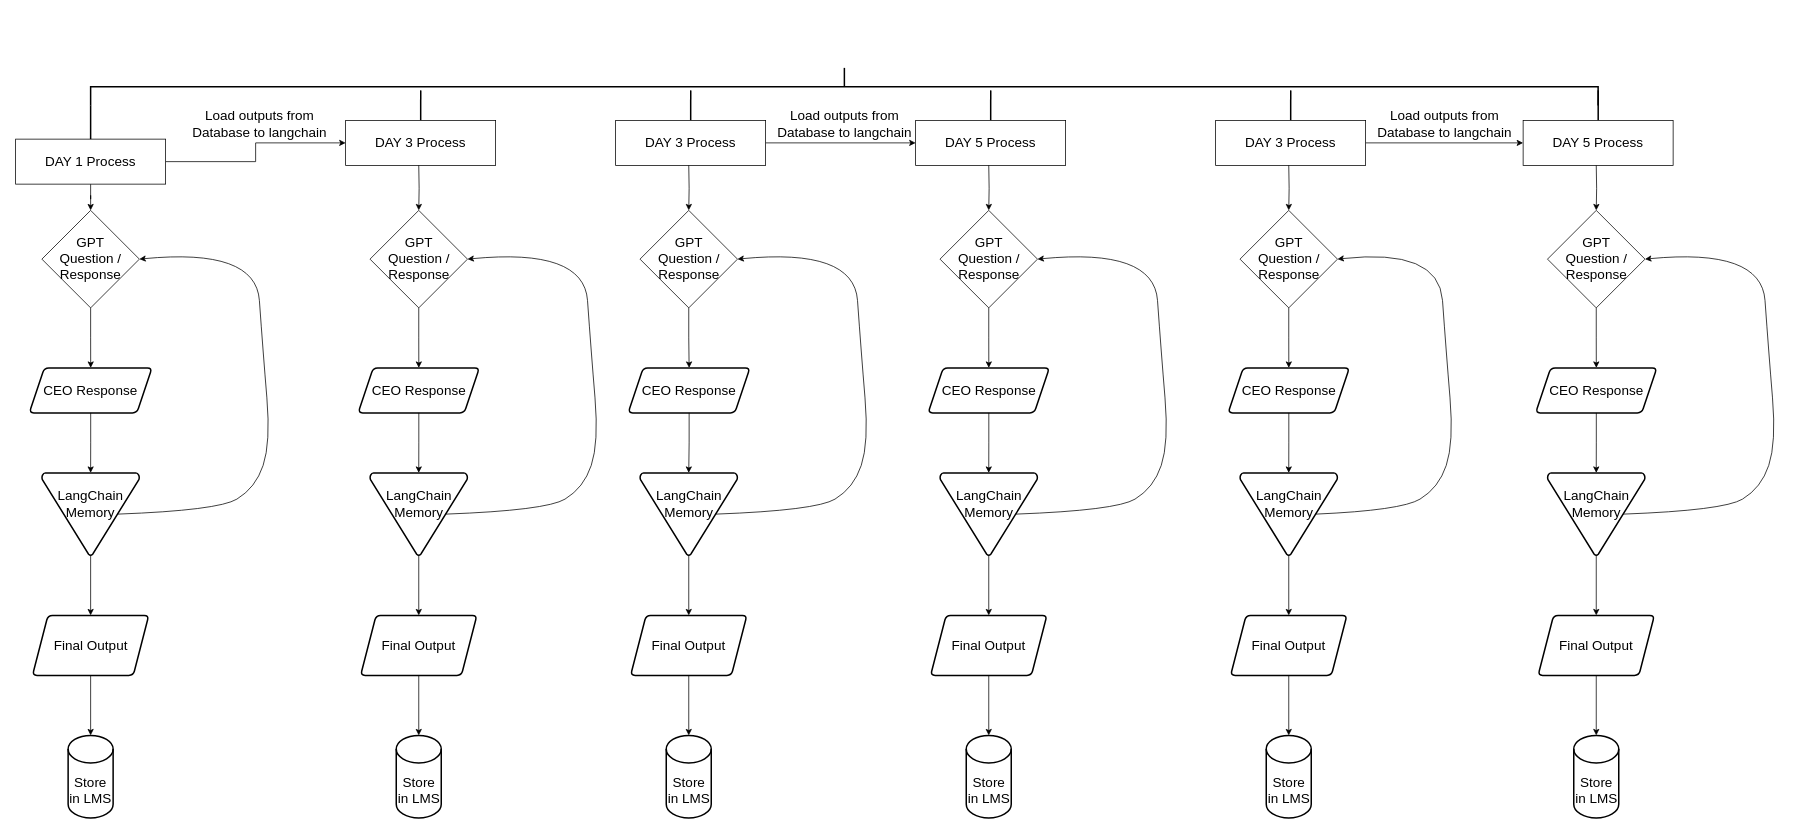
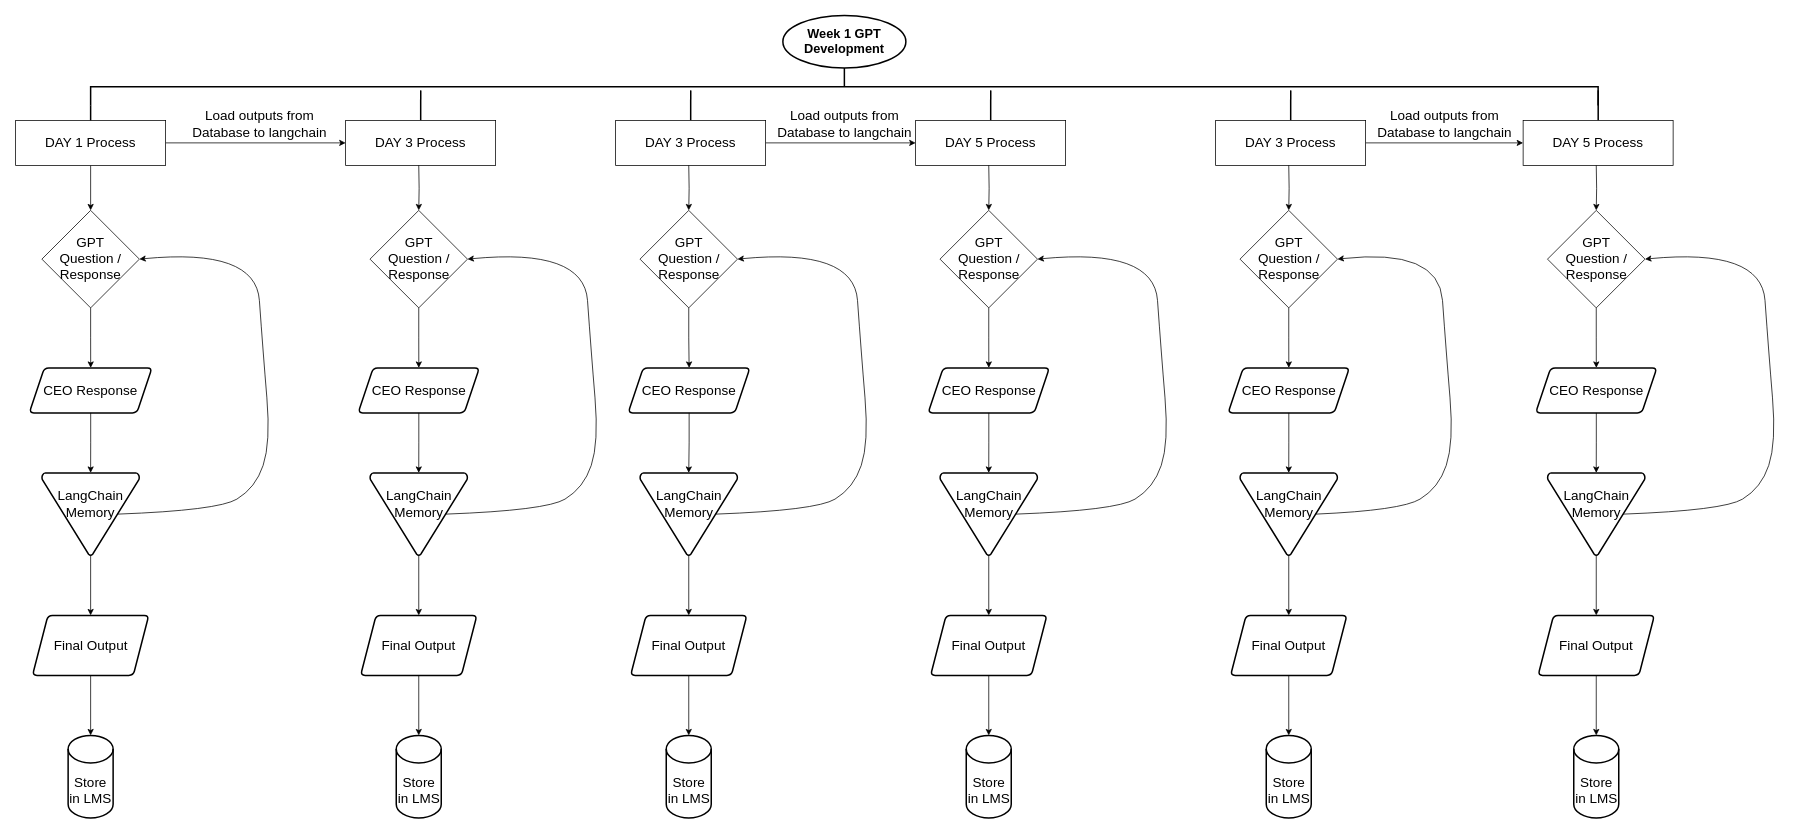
node "Week 1 GPT Development": added
node "DAY 1 Process": moved (90, 162) -> (90, 143)
